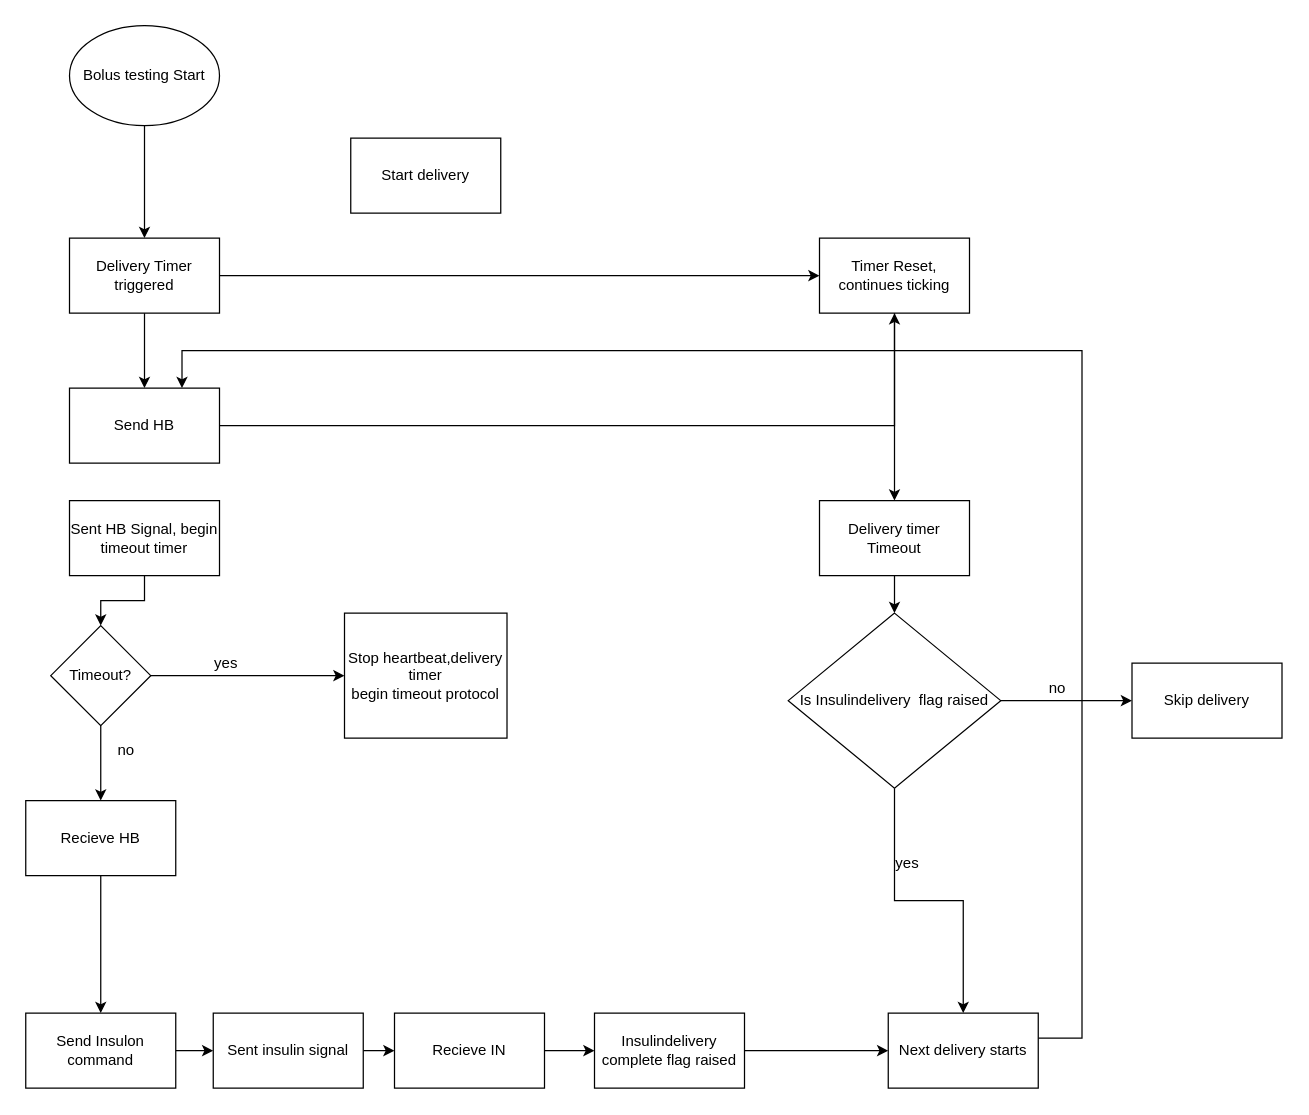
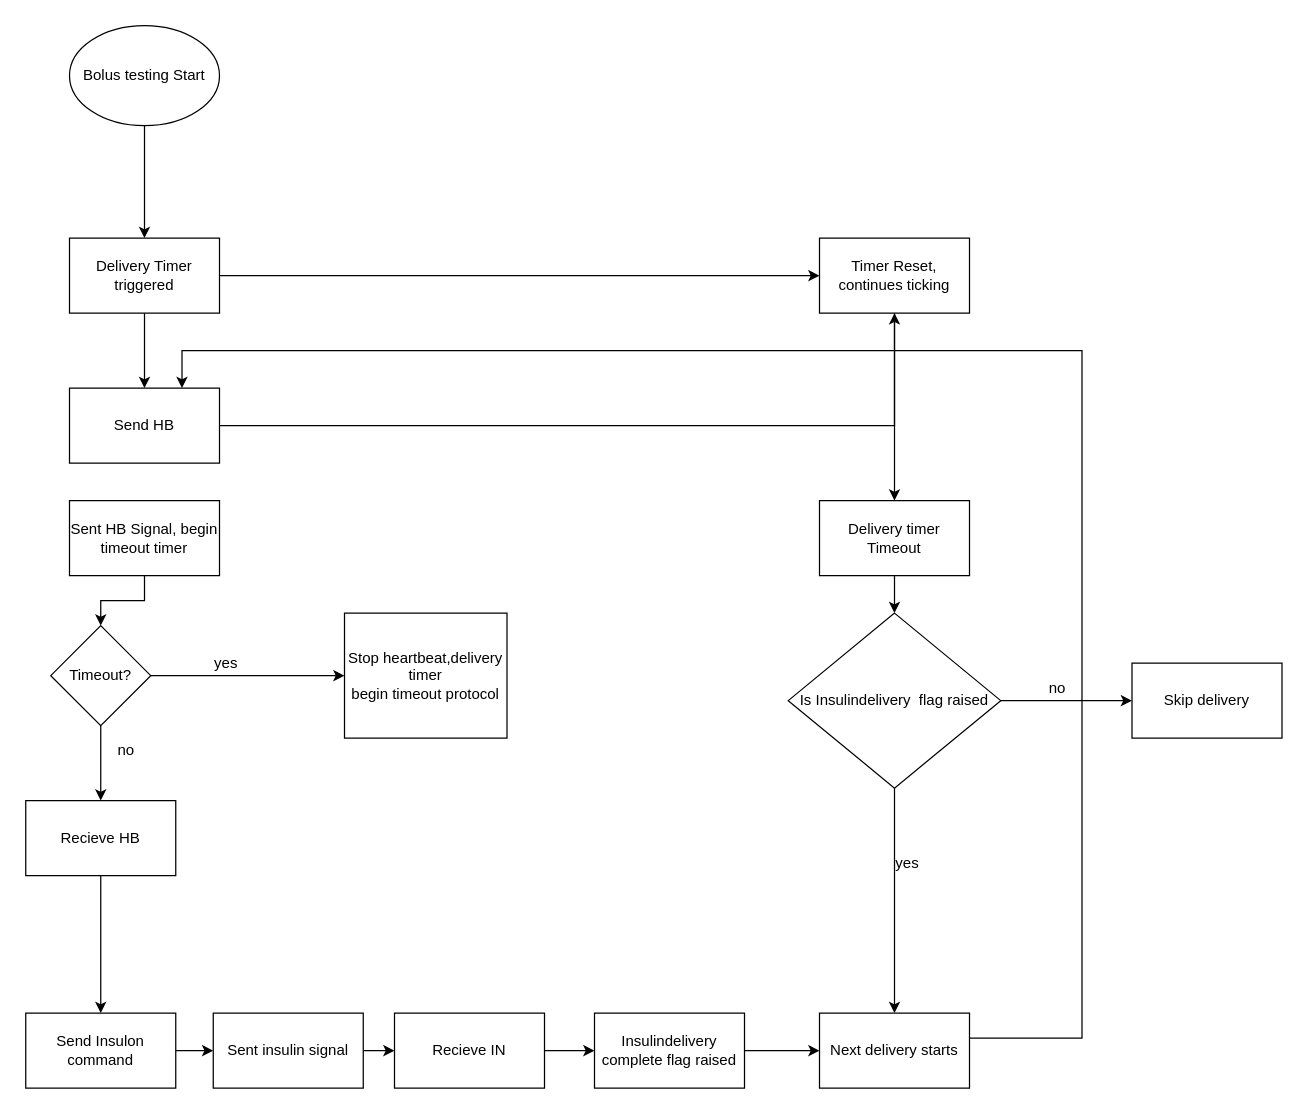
node "Start delivery": removed
node "Next delivery starts": moved (963, 1051) -> (894, 1051)
